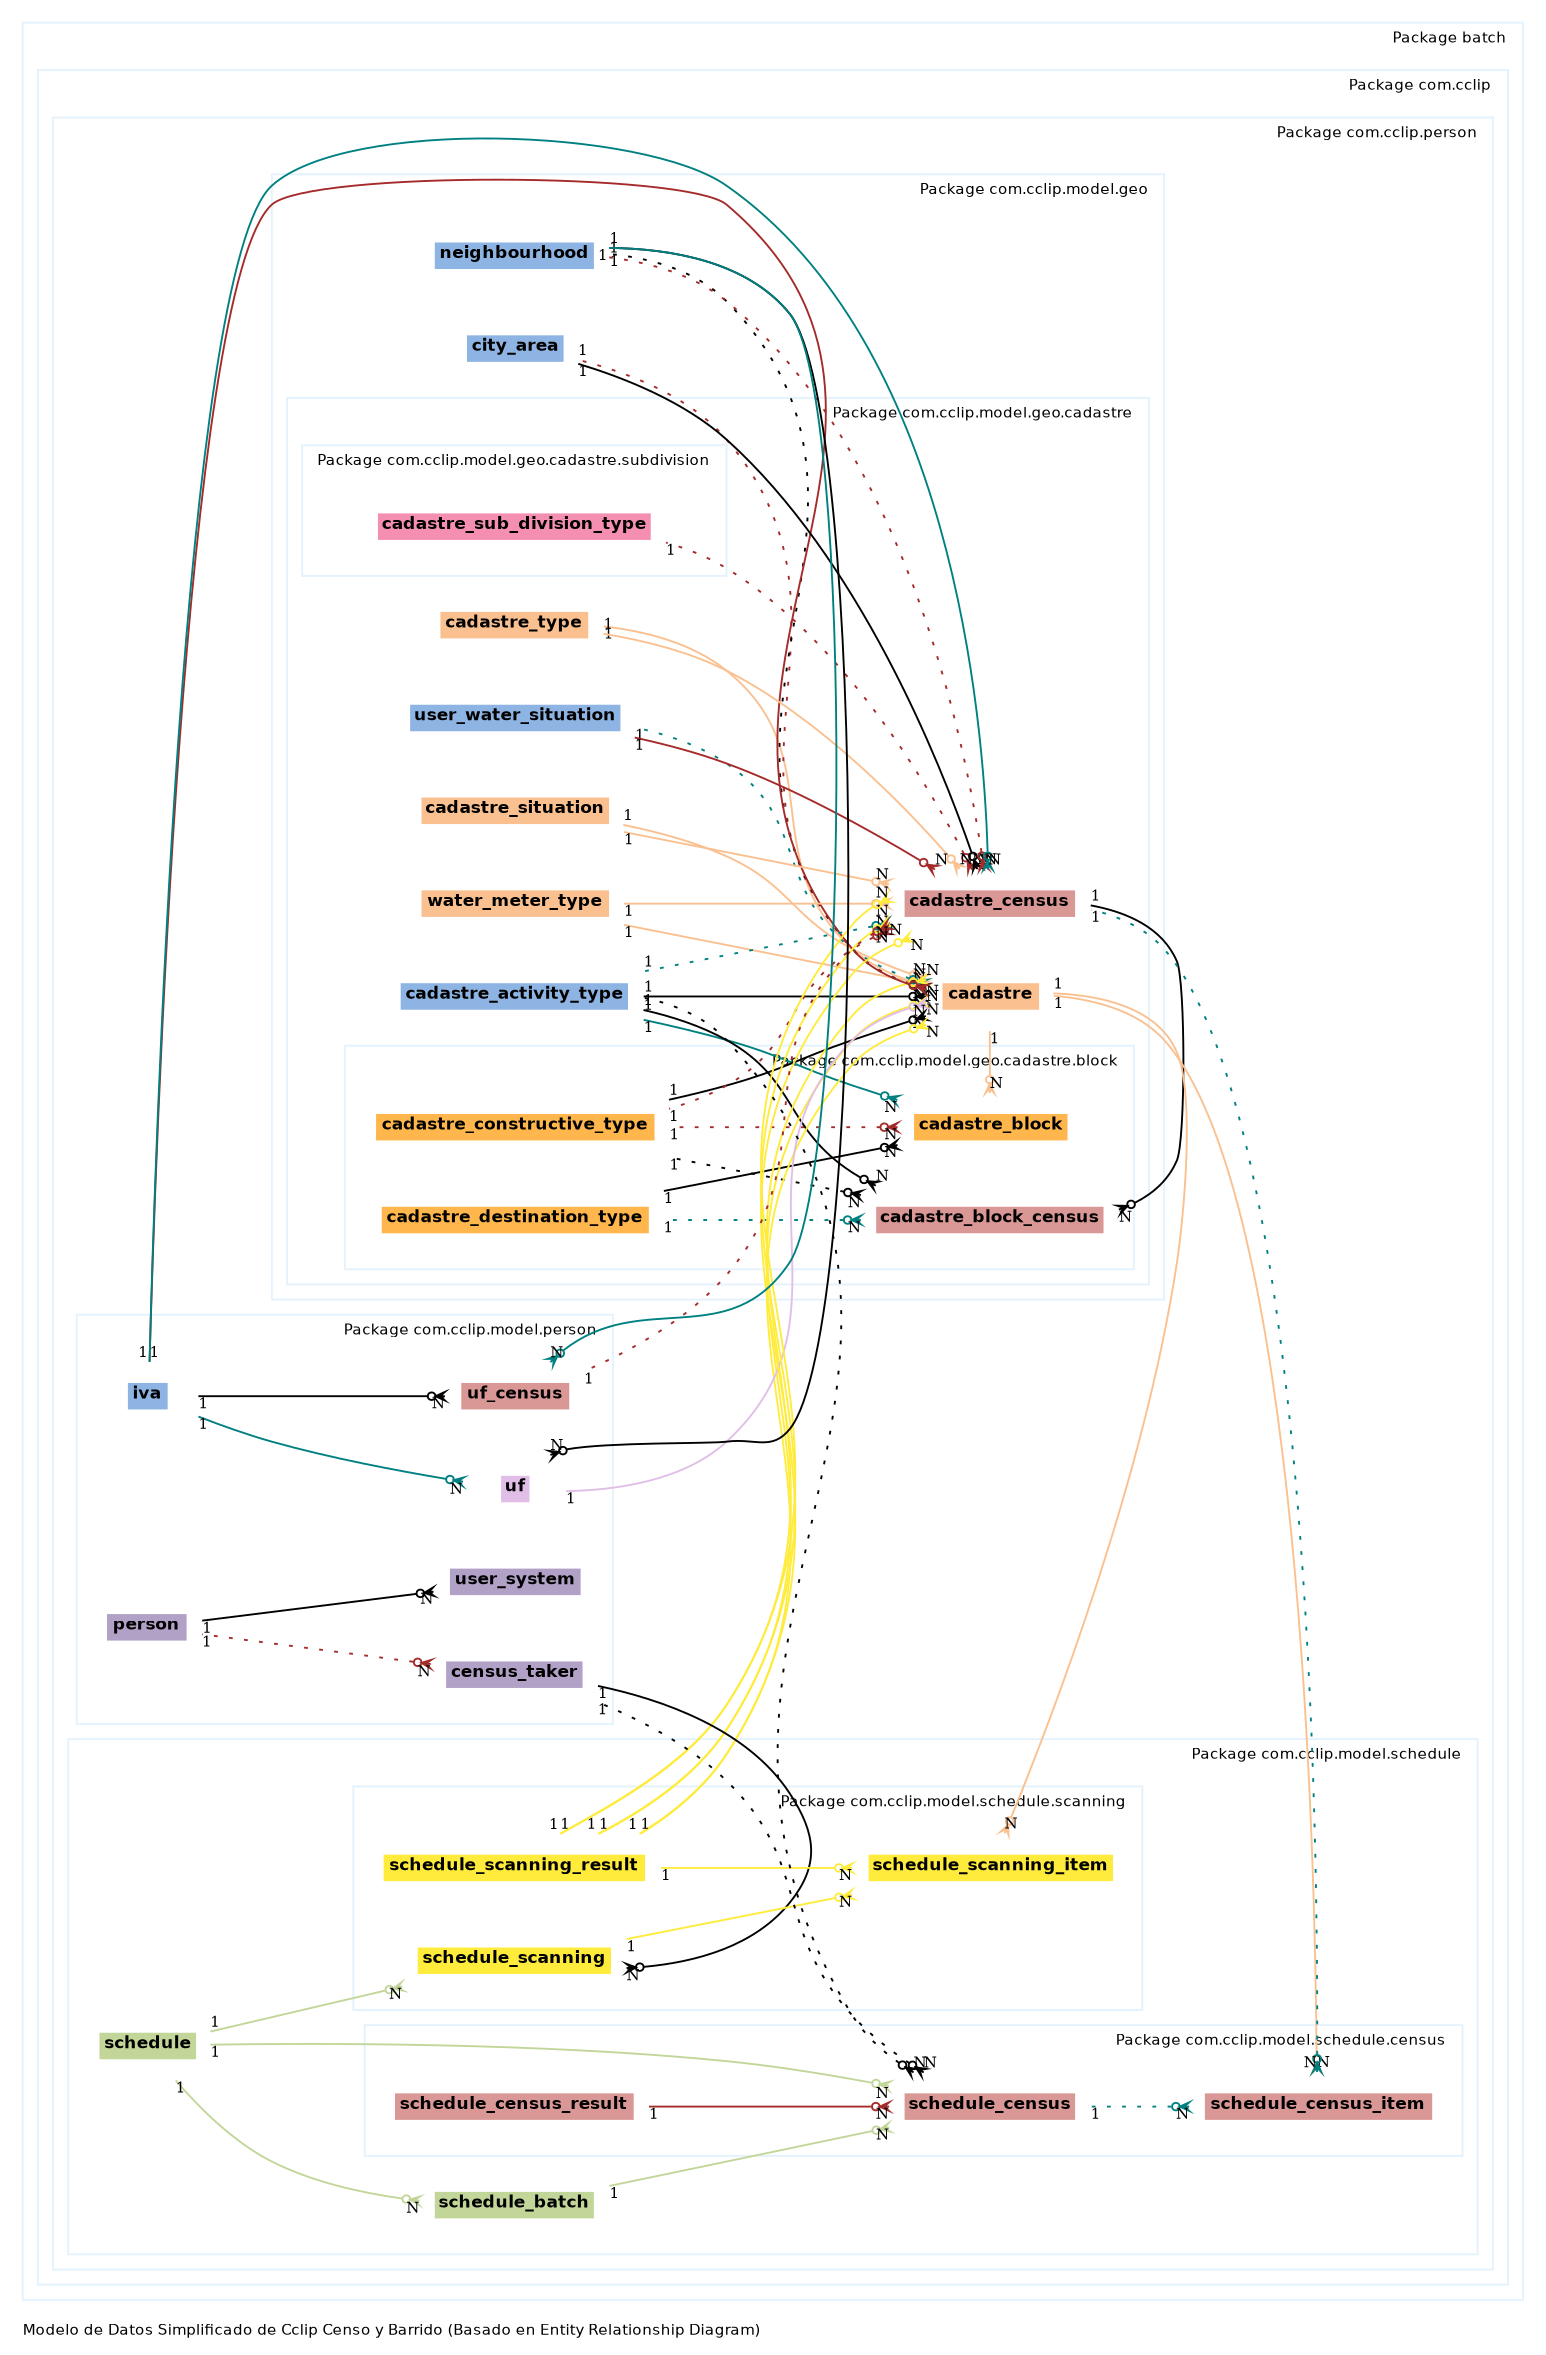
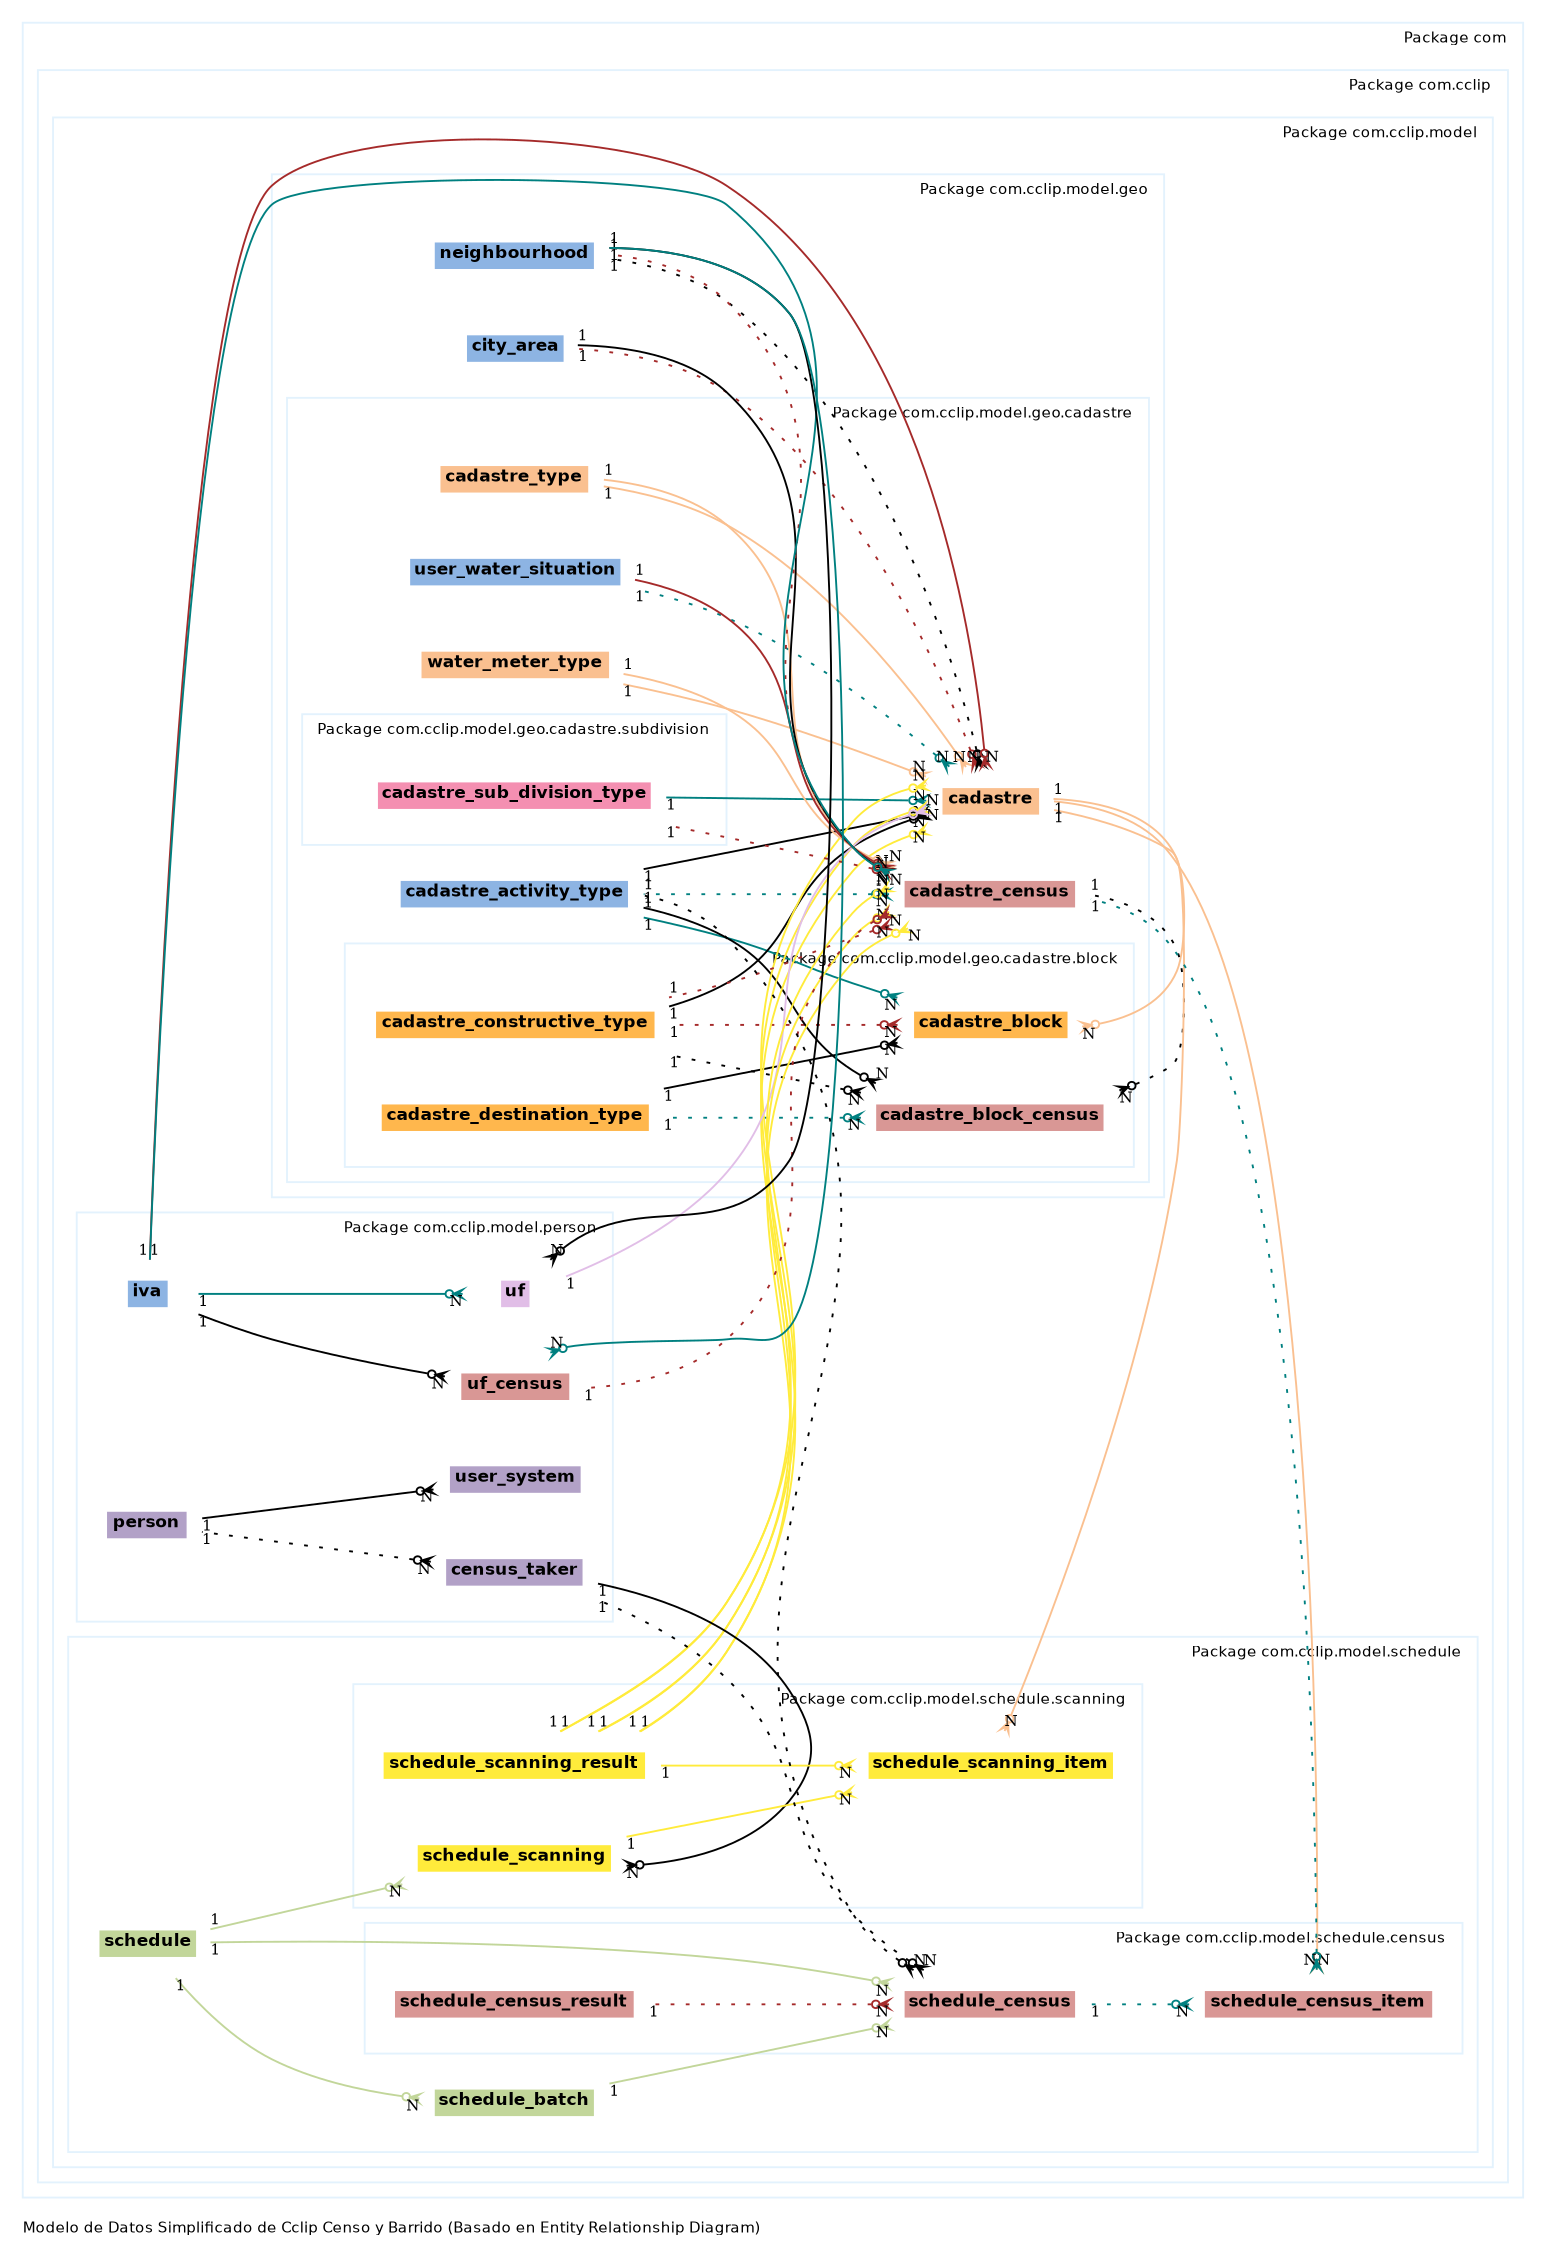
cluster "Package batch": label "Package batch" -> "Package com"
cluster "Package com.cclip.person": label "Package com.cclip.person" -> "Package com.cclip.model"
edge "cadastre_sub_division_type" -> "cadastre": added
node "cadastre_situation": removed
edge "cadastre_census" -> "cadastre_block_census": style solid -> dotted
edge "person" -> "census_taker": color brown -> black
edge "schedule_census_result" -> "schedule_census": style solid -> dotted
